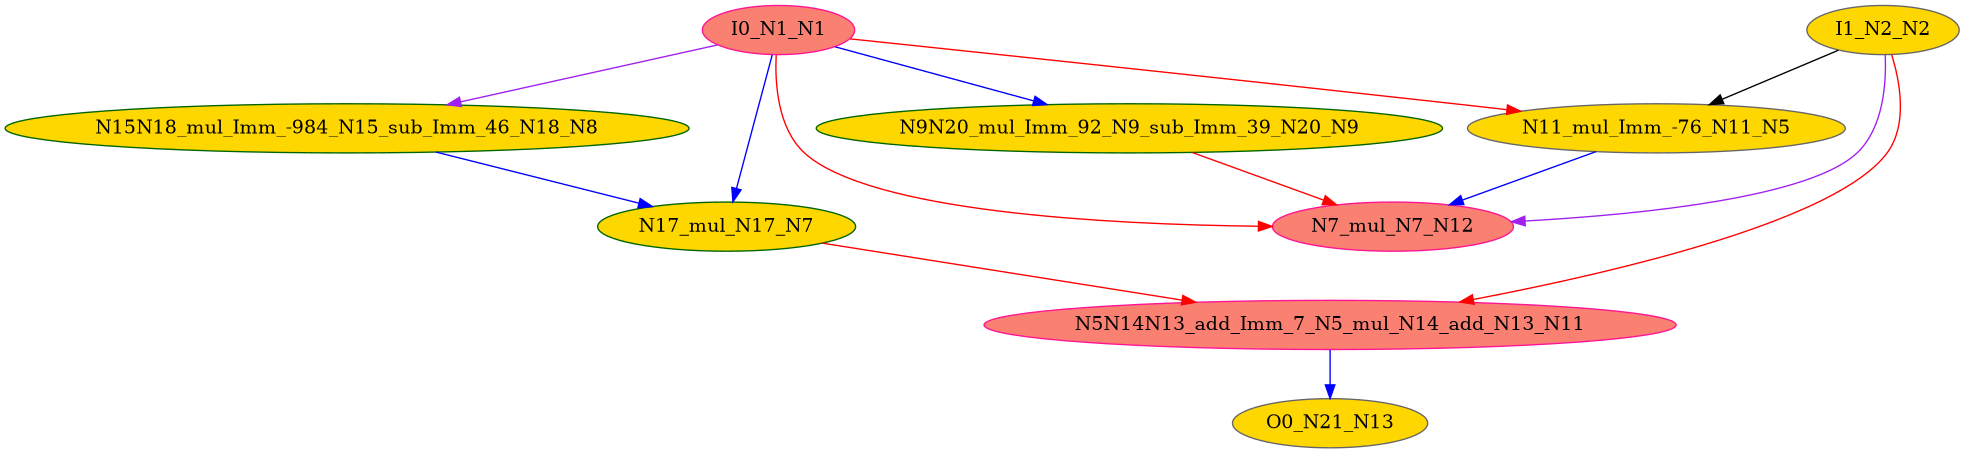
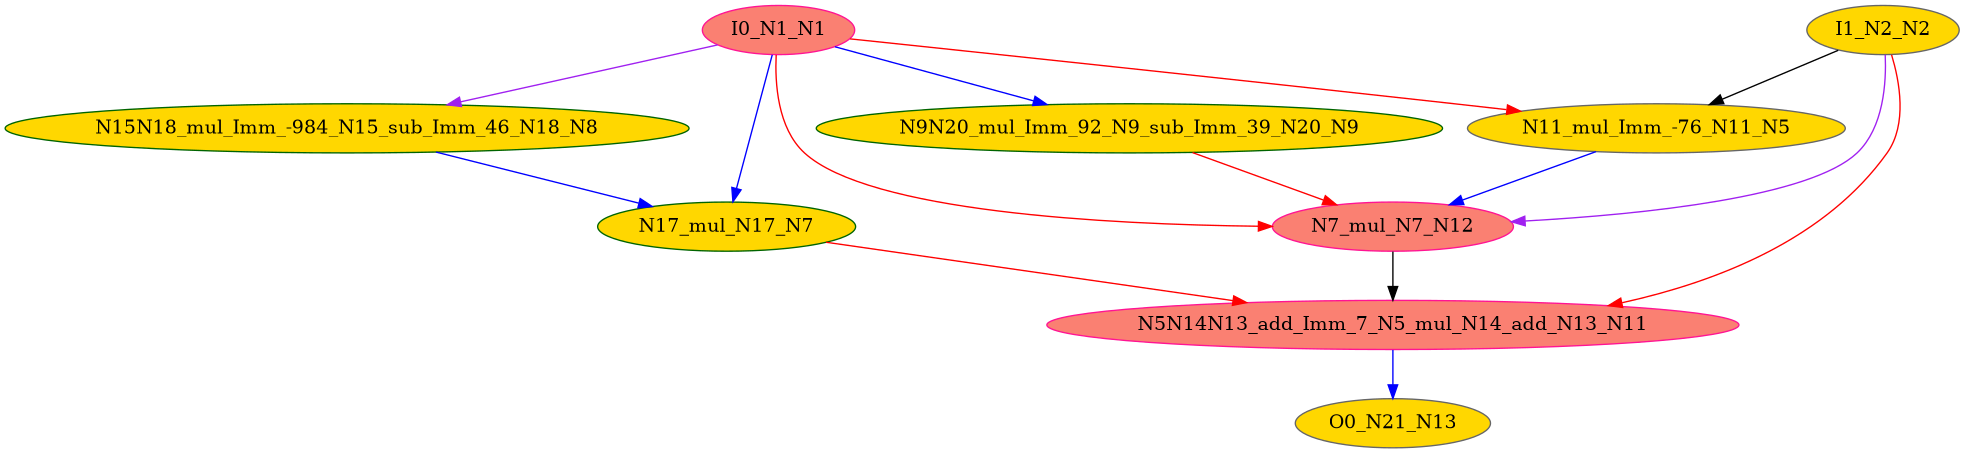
edge "N7_mul_N7_N12" -> "N5N14N13_add_Imm_7_N5_mul_N14_add_N13_N11": added
